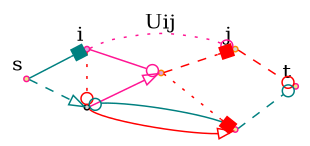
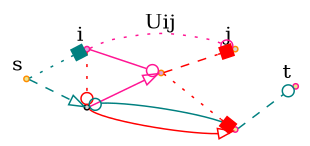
edge "j" -> "t": removed
edge "s" -> "i": style solid -> dotted
node "s": color deeppink -> darkorange
